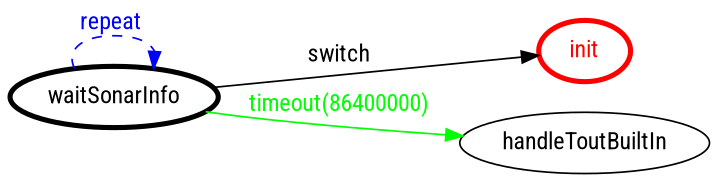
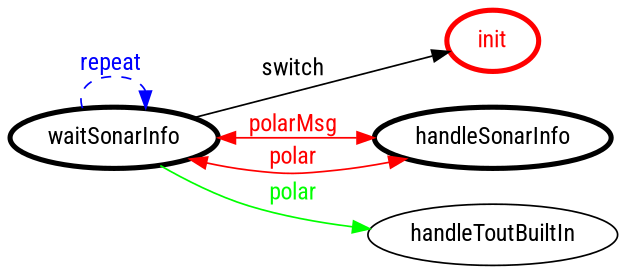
edge "waitSonarInfo" -> "handleToutBuiltIn": label "timeout(86400000)" -> "polar"
node "handleSonarInfo": added
